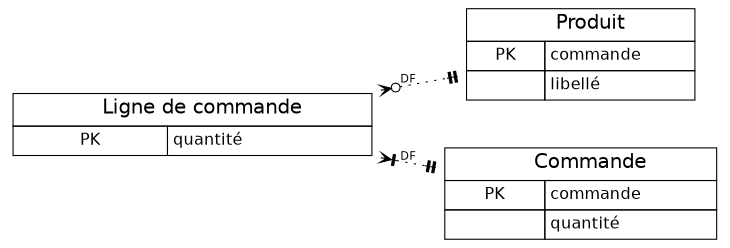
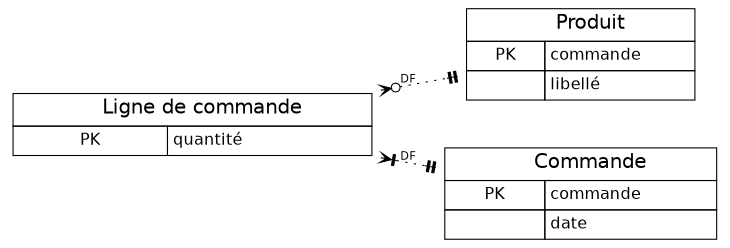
node "Commande": text "quantité" -> "date"
